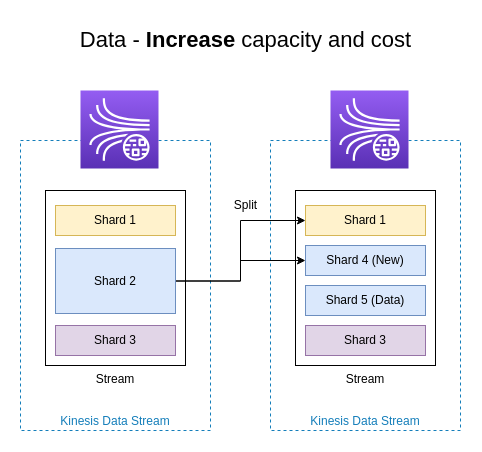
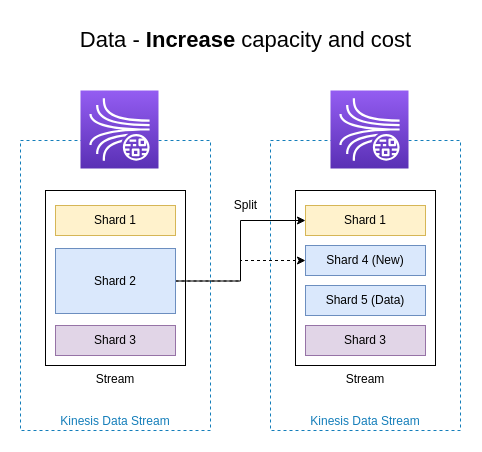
edge "Shard 2" -> "Shard 4 (New)": style solid -> dashed
